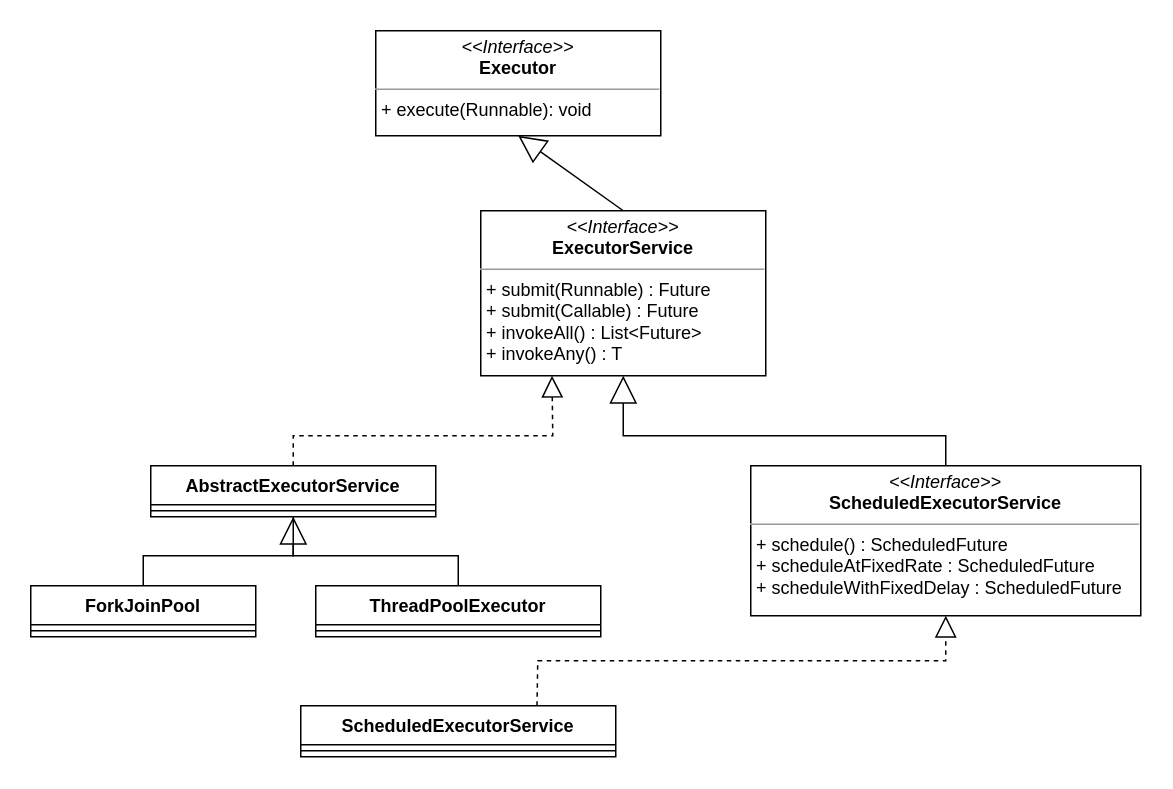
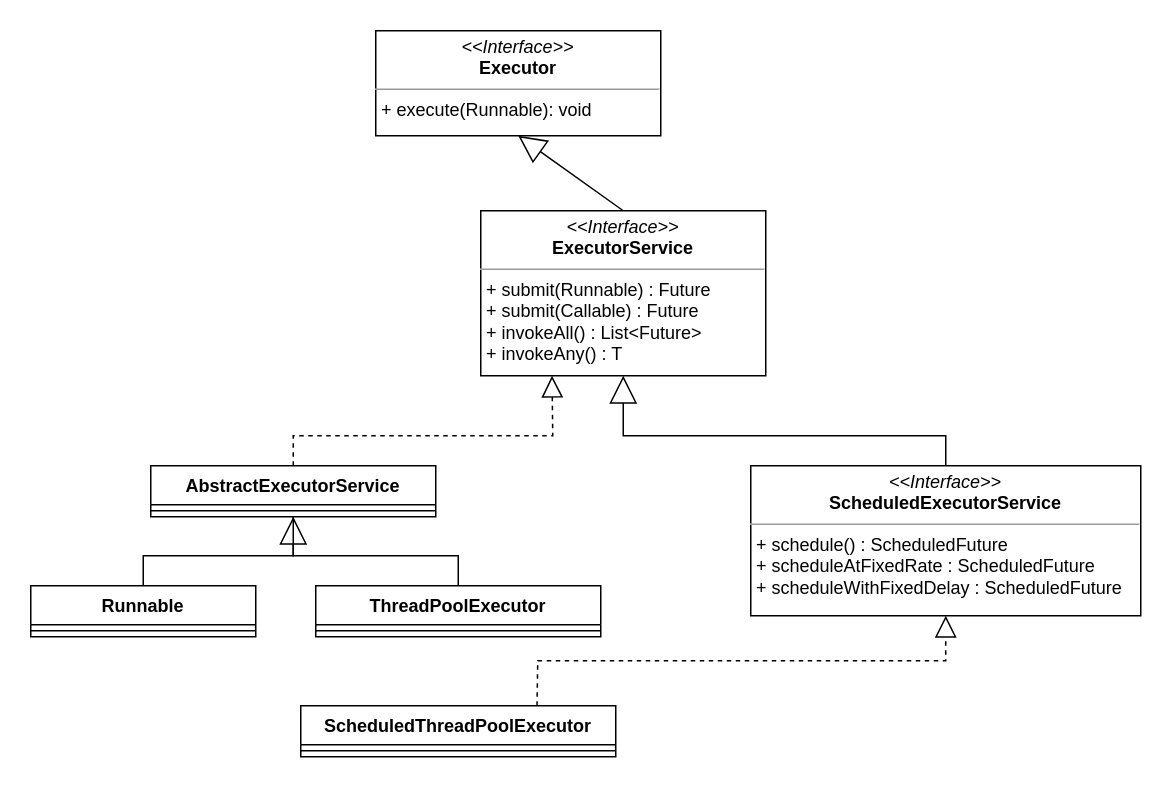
node "ForkJoinPool": label "ForkJoinPool" -> "Runnable"
node "ScheduledExecutorService": label "ScheduledExecutorService" -> "ScheduledThreadPoolExecutor"
